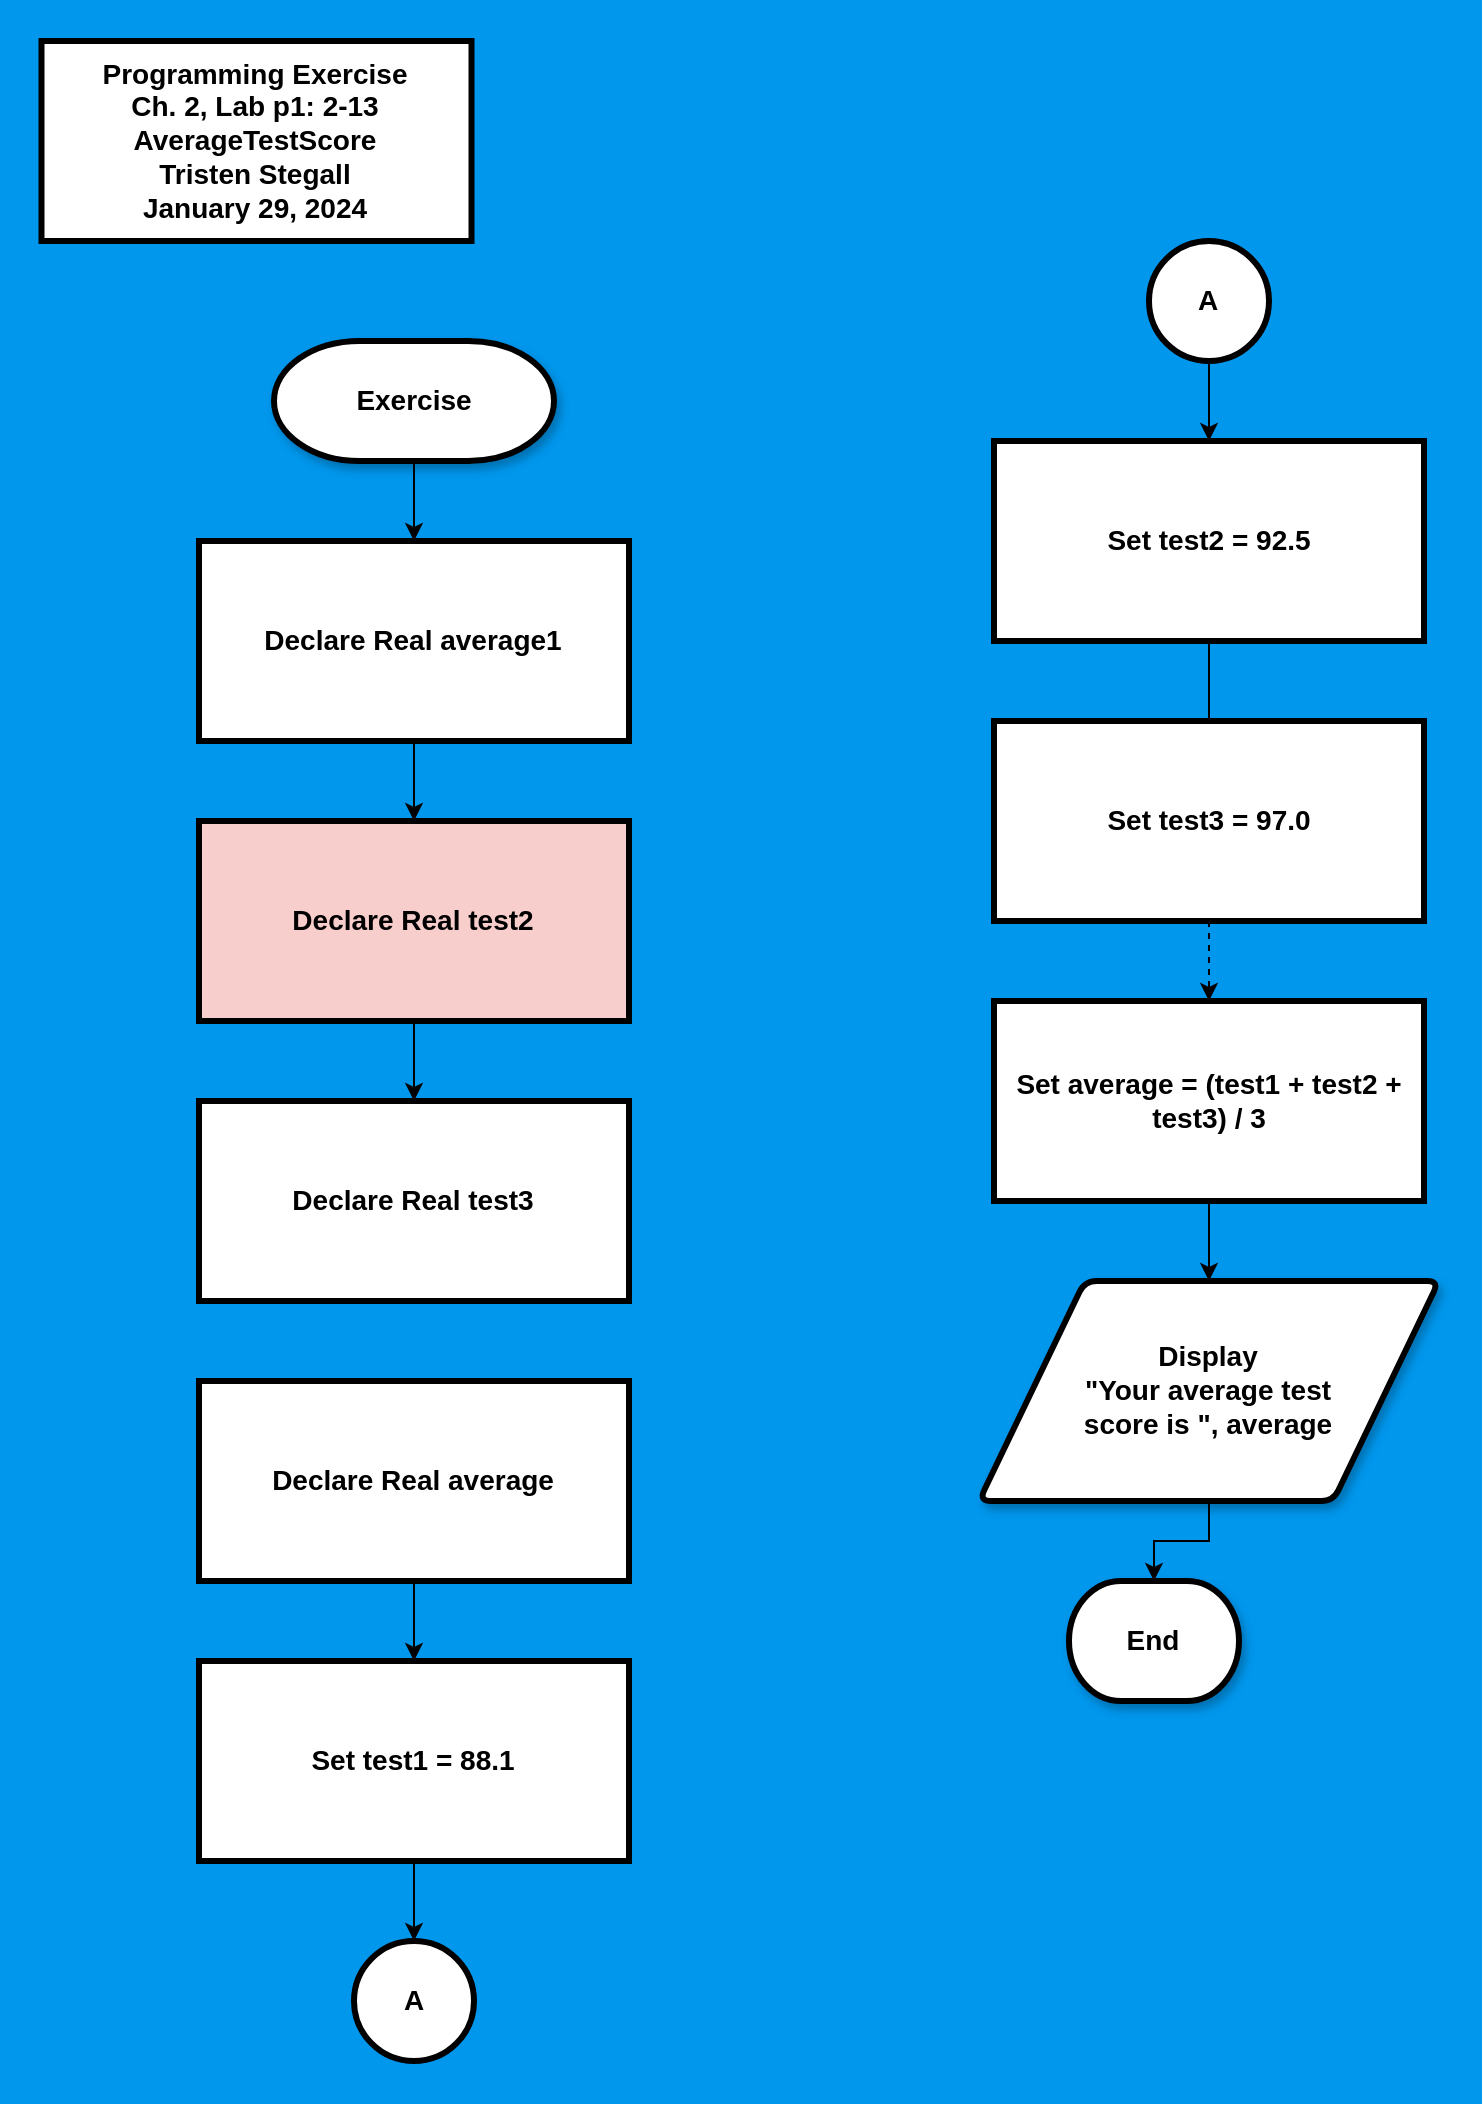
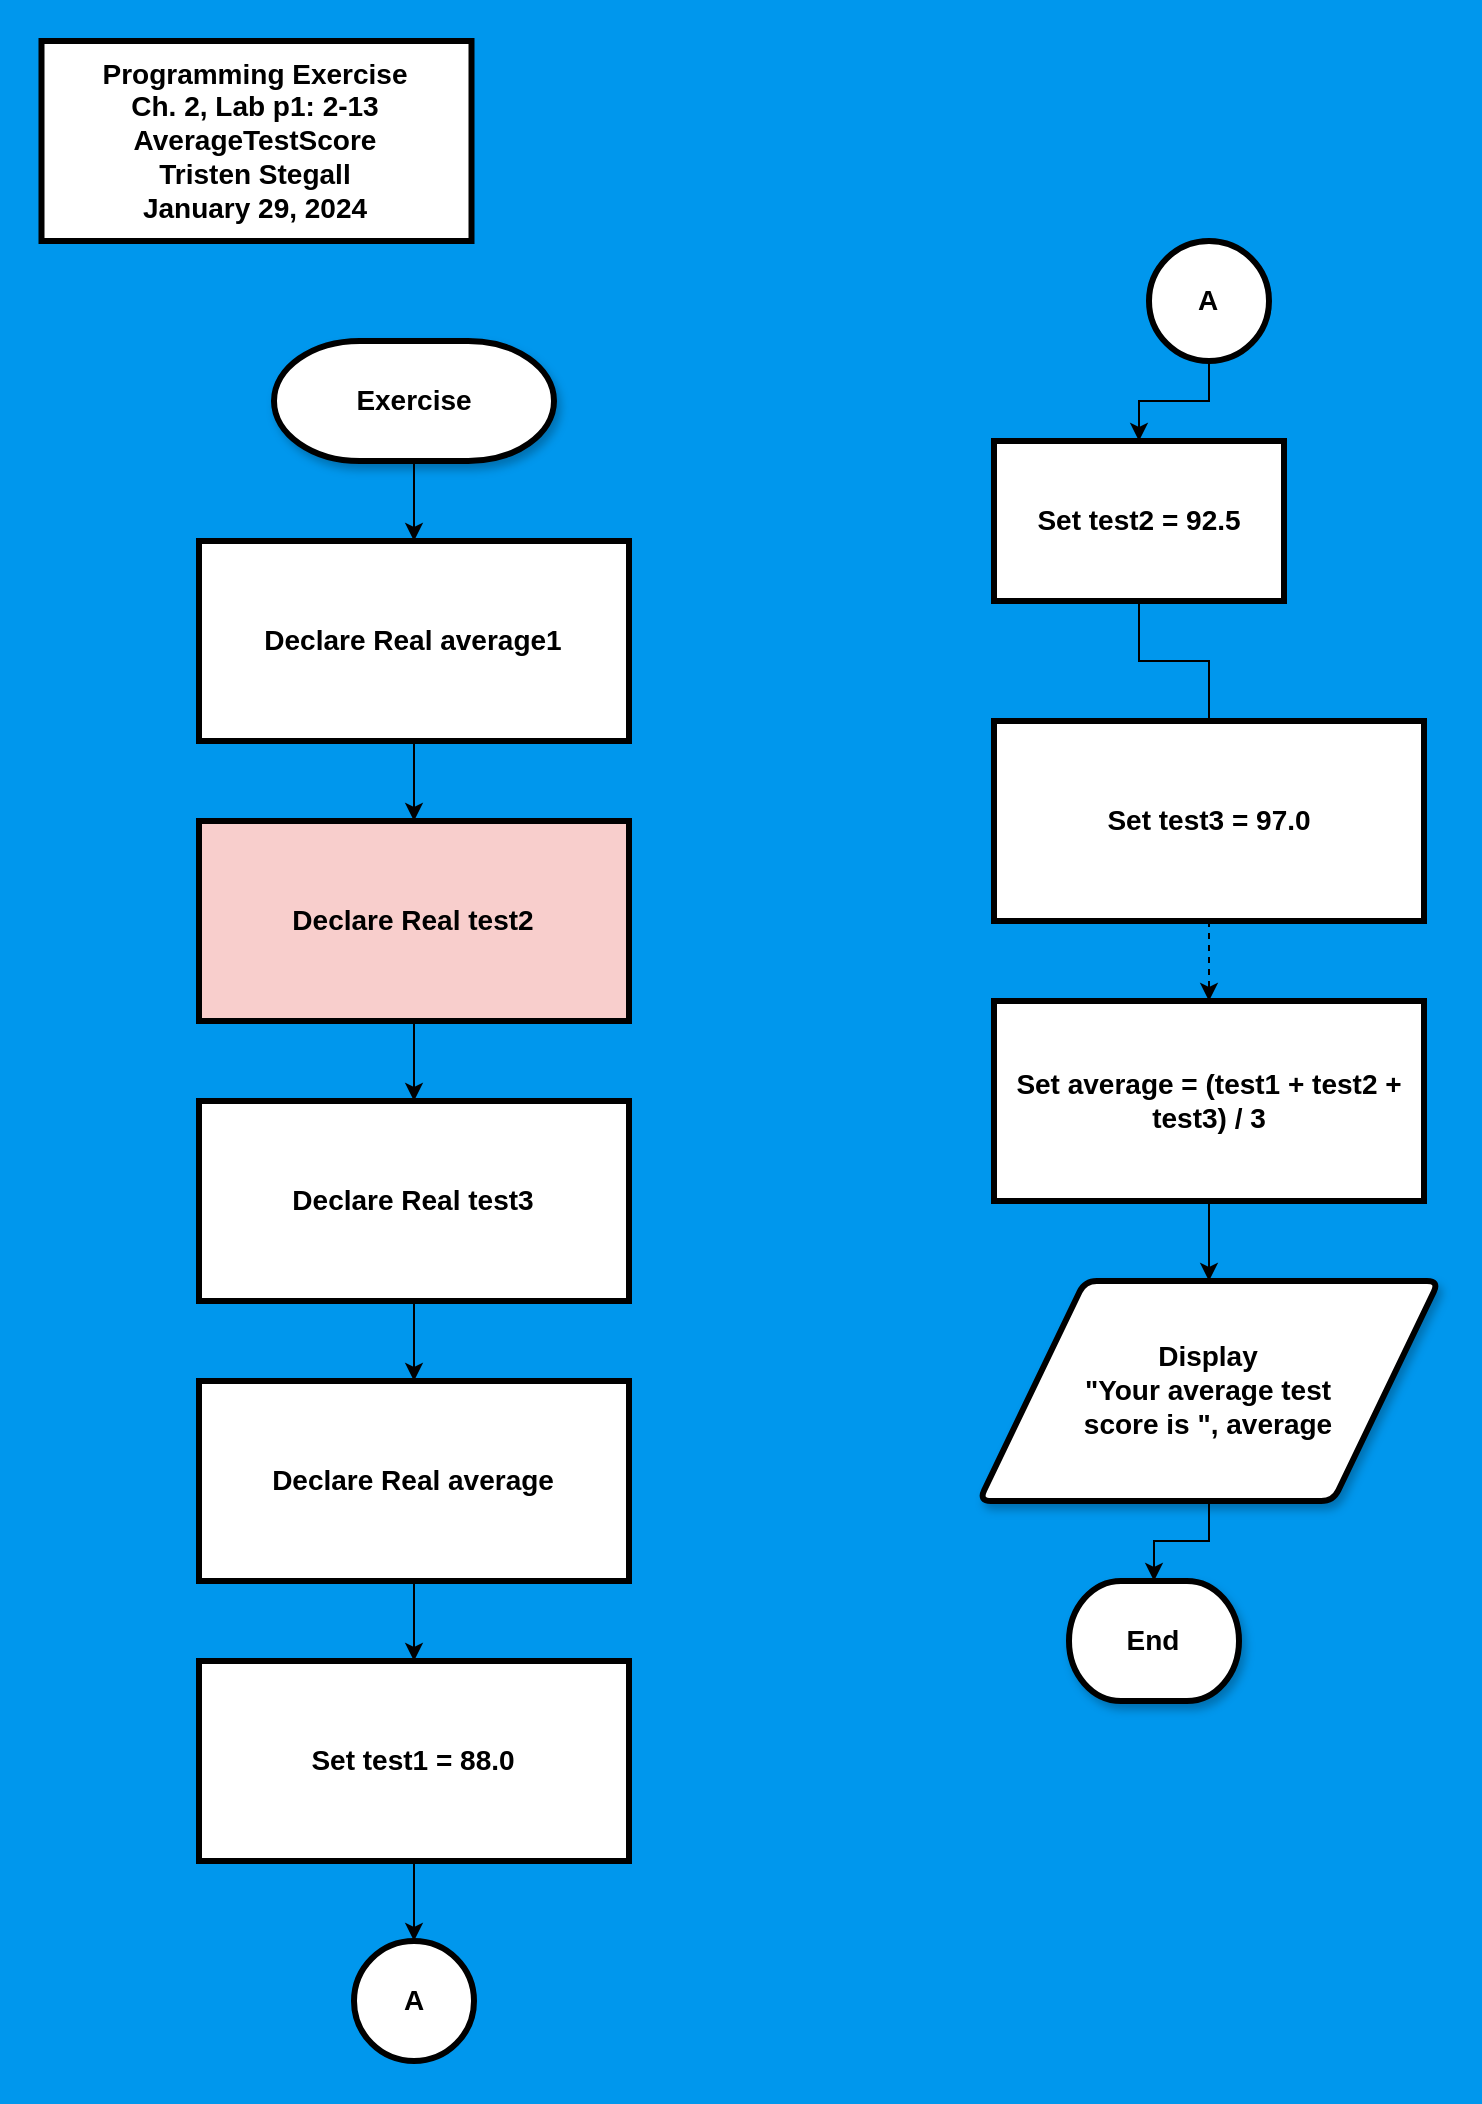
node "Set test2 = 92.5": size 430x200 -> 290x160
edge "Declare Real test3" -> "Declare Real average": added
node "Set test1 = 88.1": label "Set test1 = 88.1" -> "Set test1 = 88.0"
